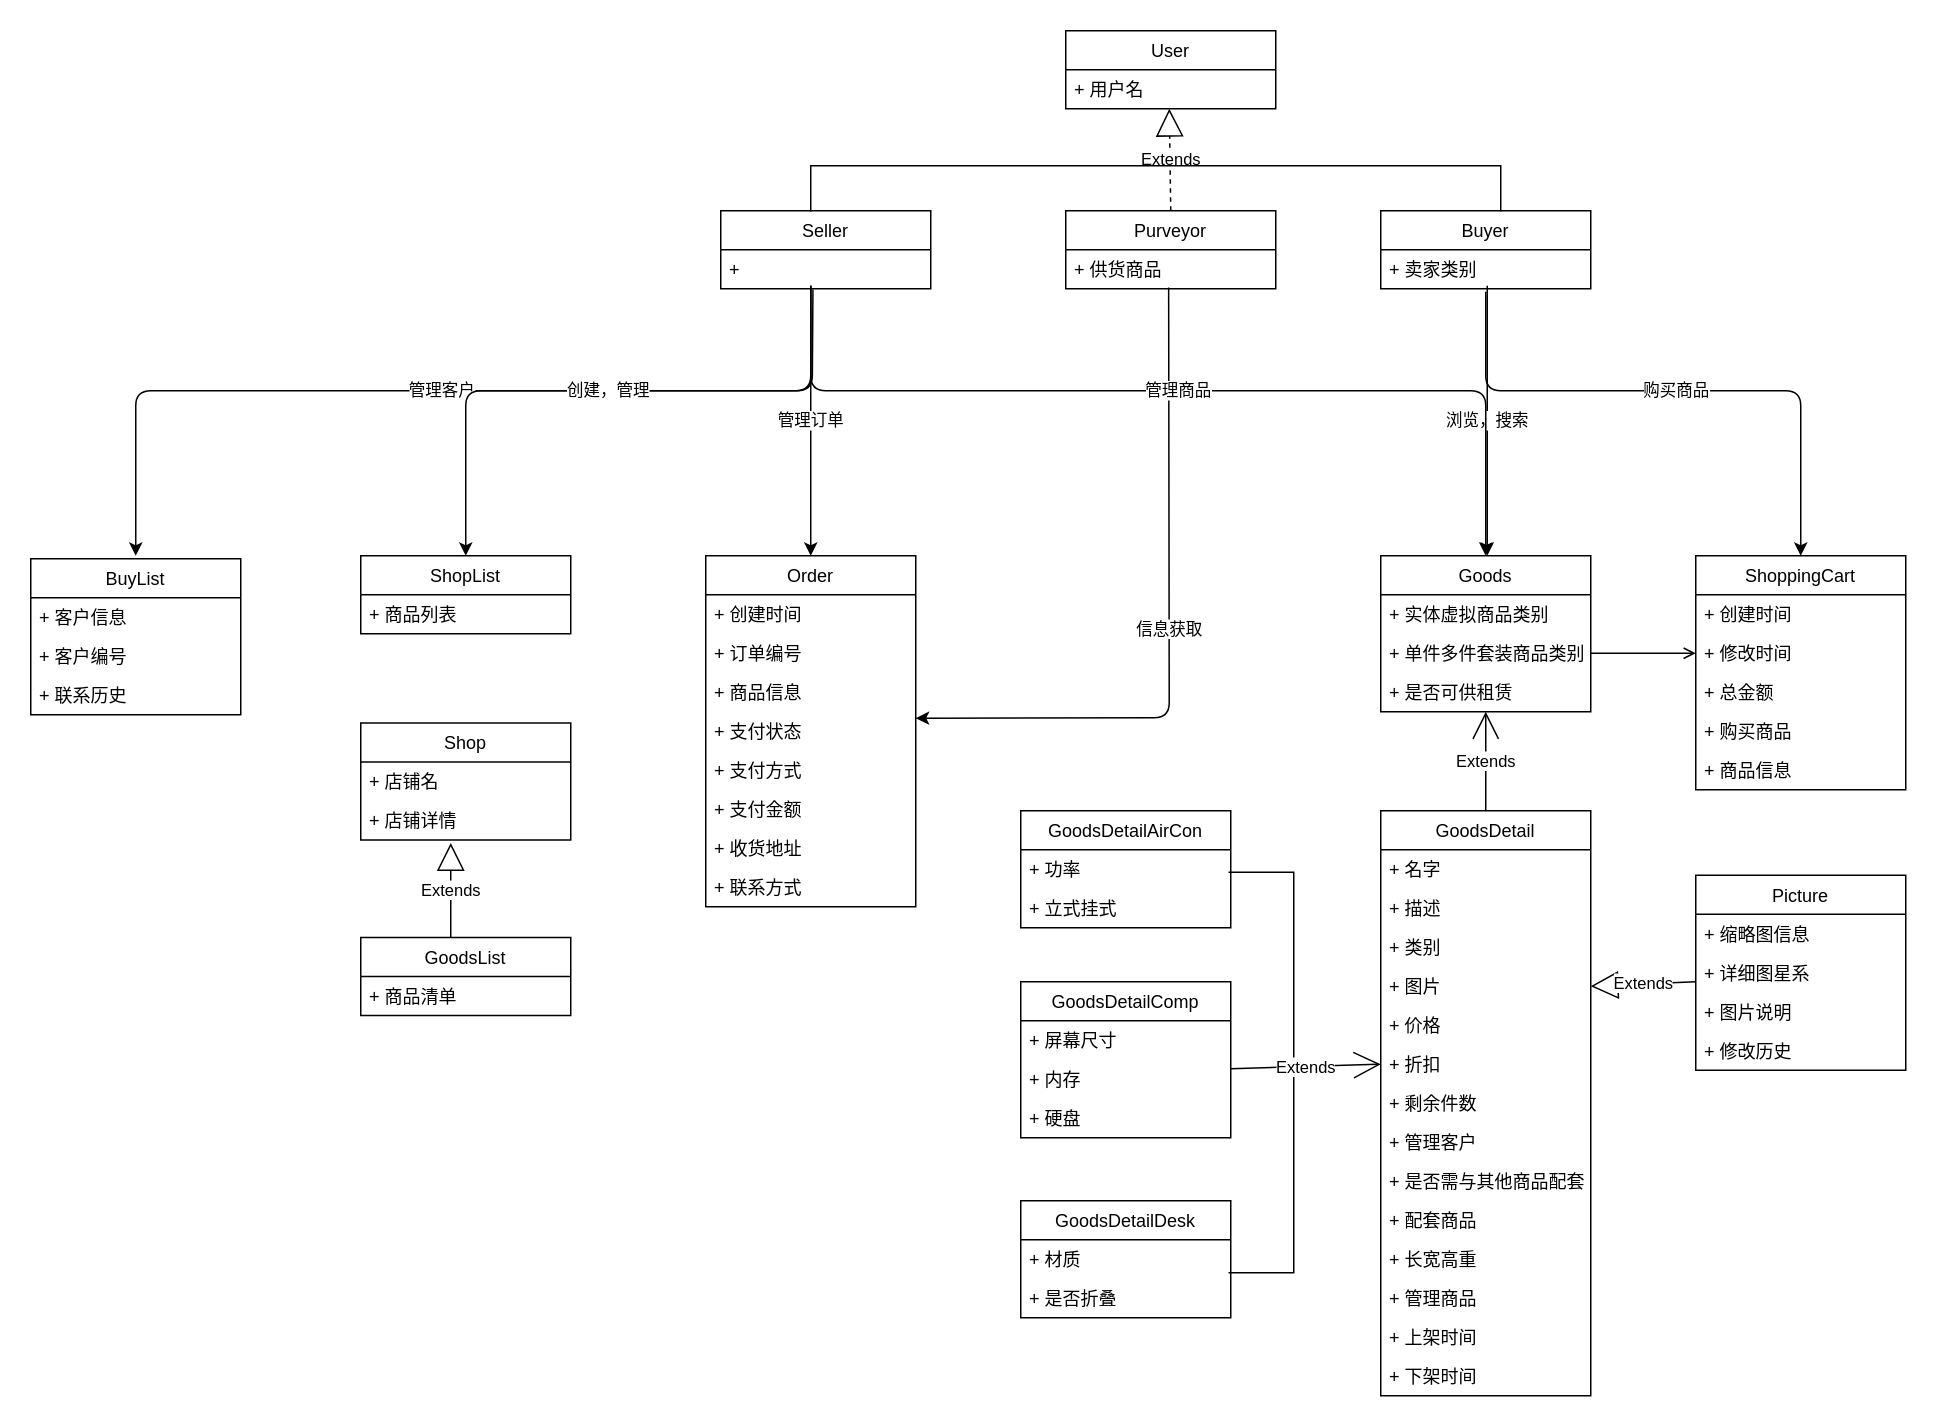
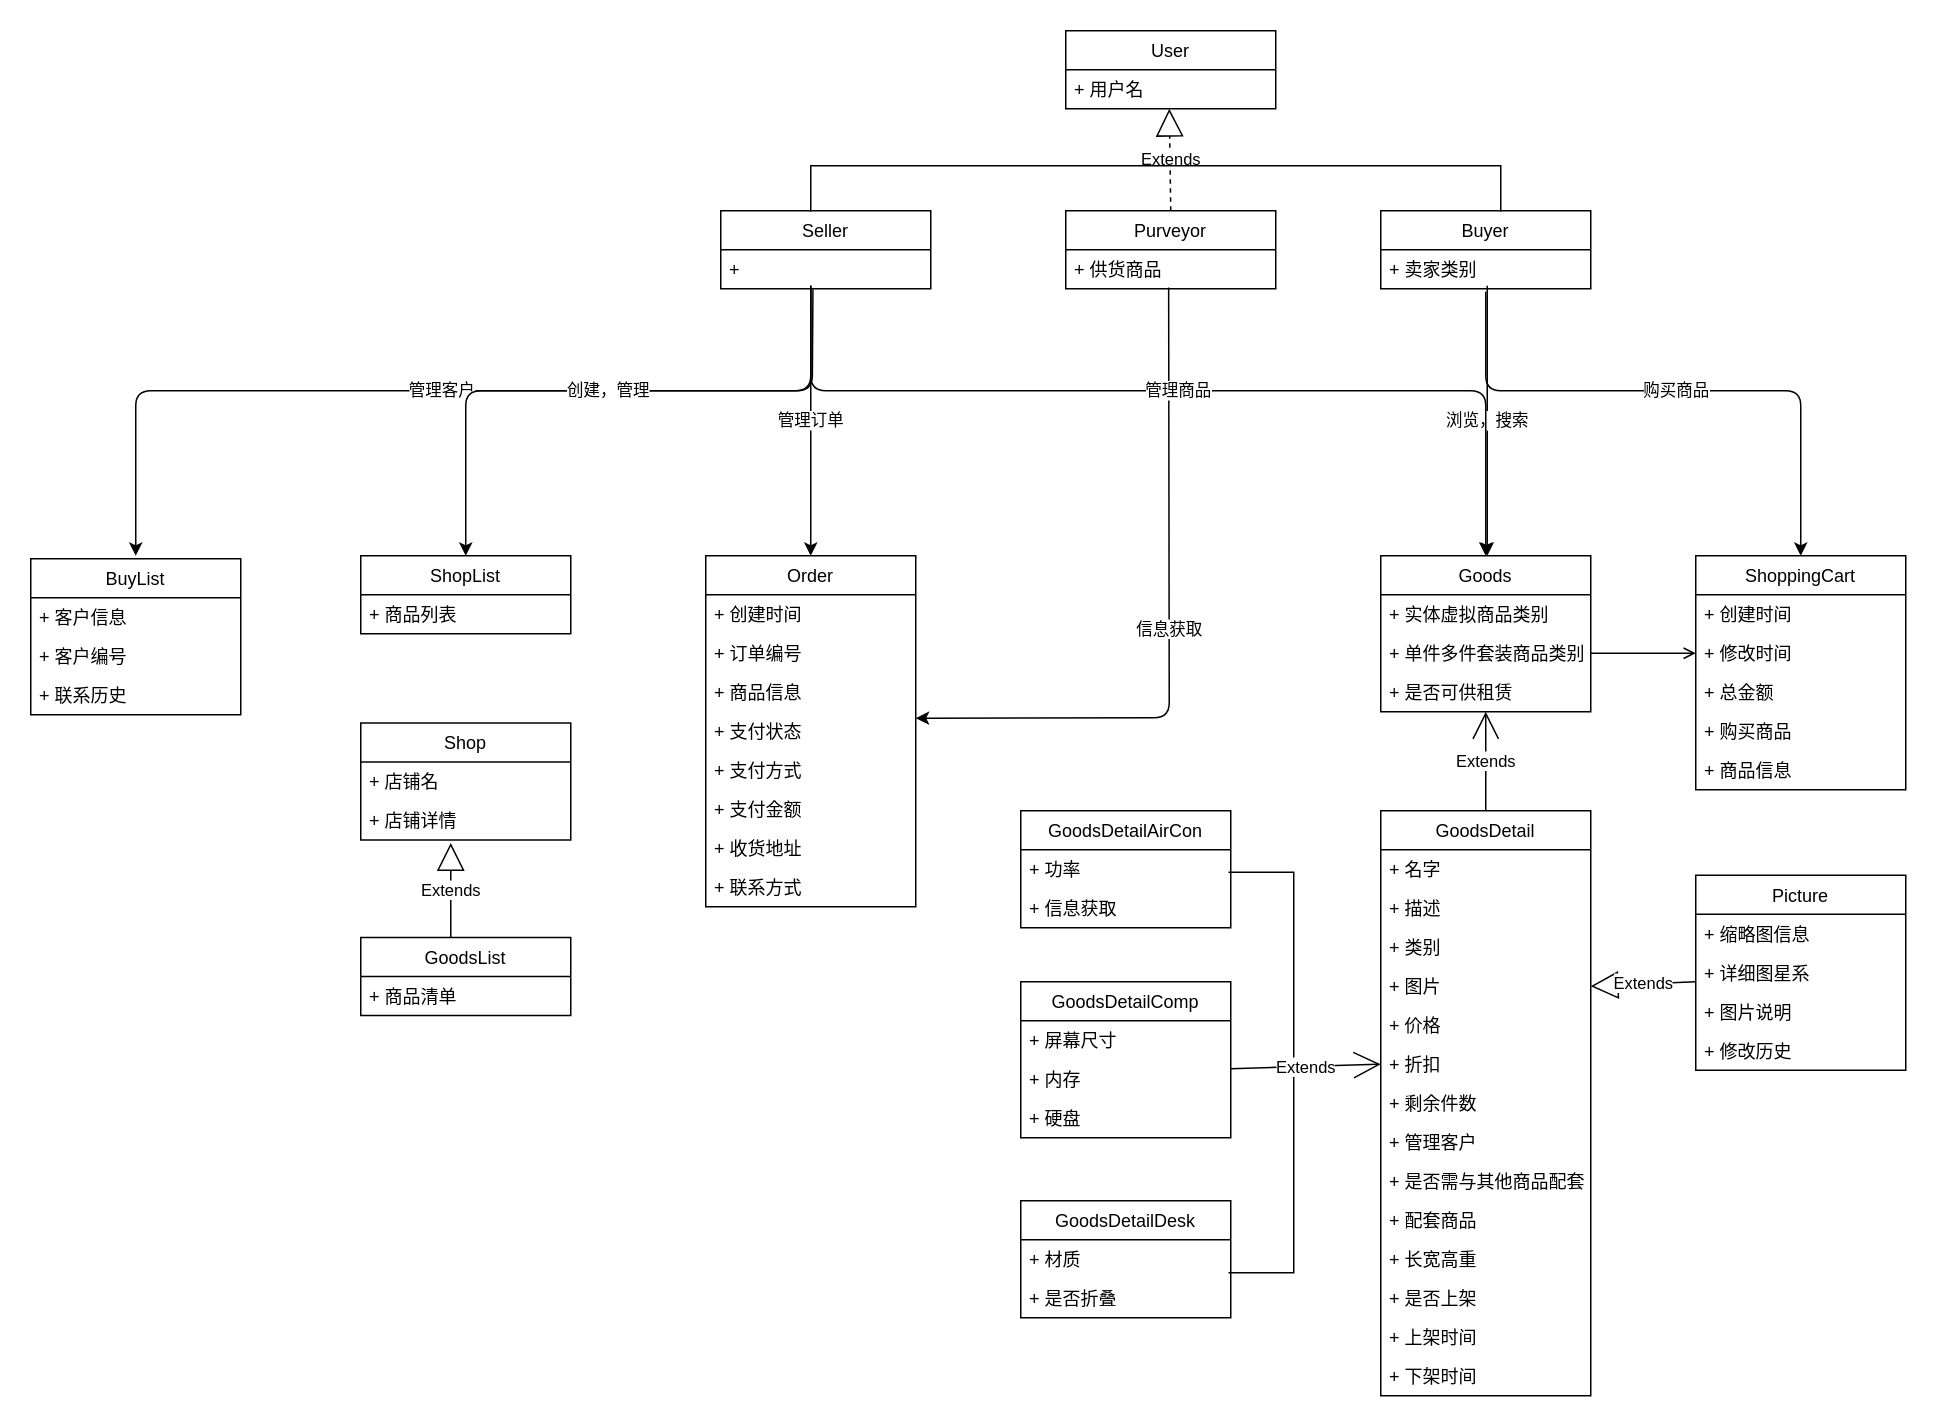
node "+ 立式挂式": label "+ 立式挂式" -> "+ 信息获取"
node "+ 管理商品": label "+ 管理商品" -> "+ 是否上架"
